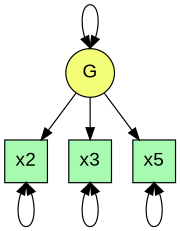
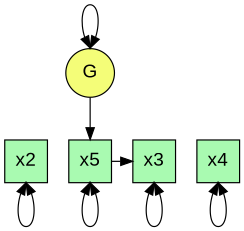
edge "G" -> "x2": removed
edge "G" -> "x3": now "x5" -> "x3"
node "x4": added
